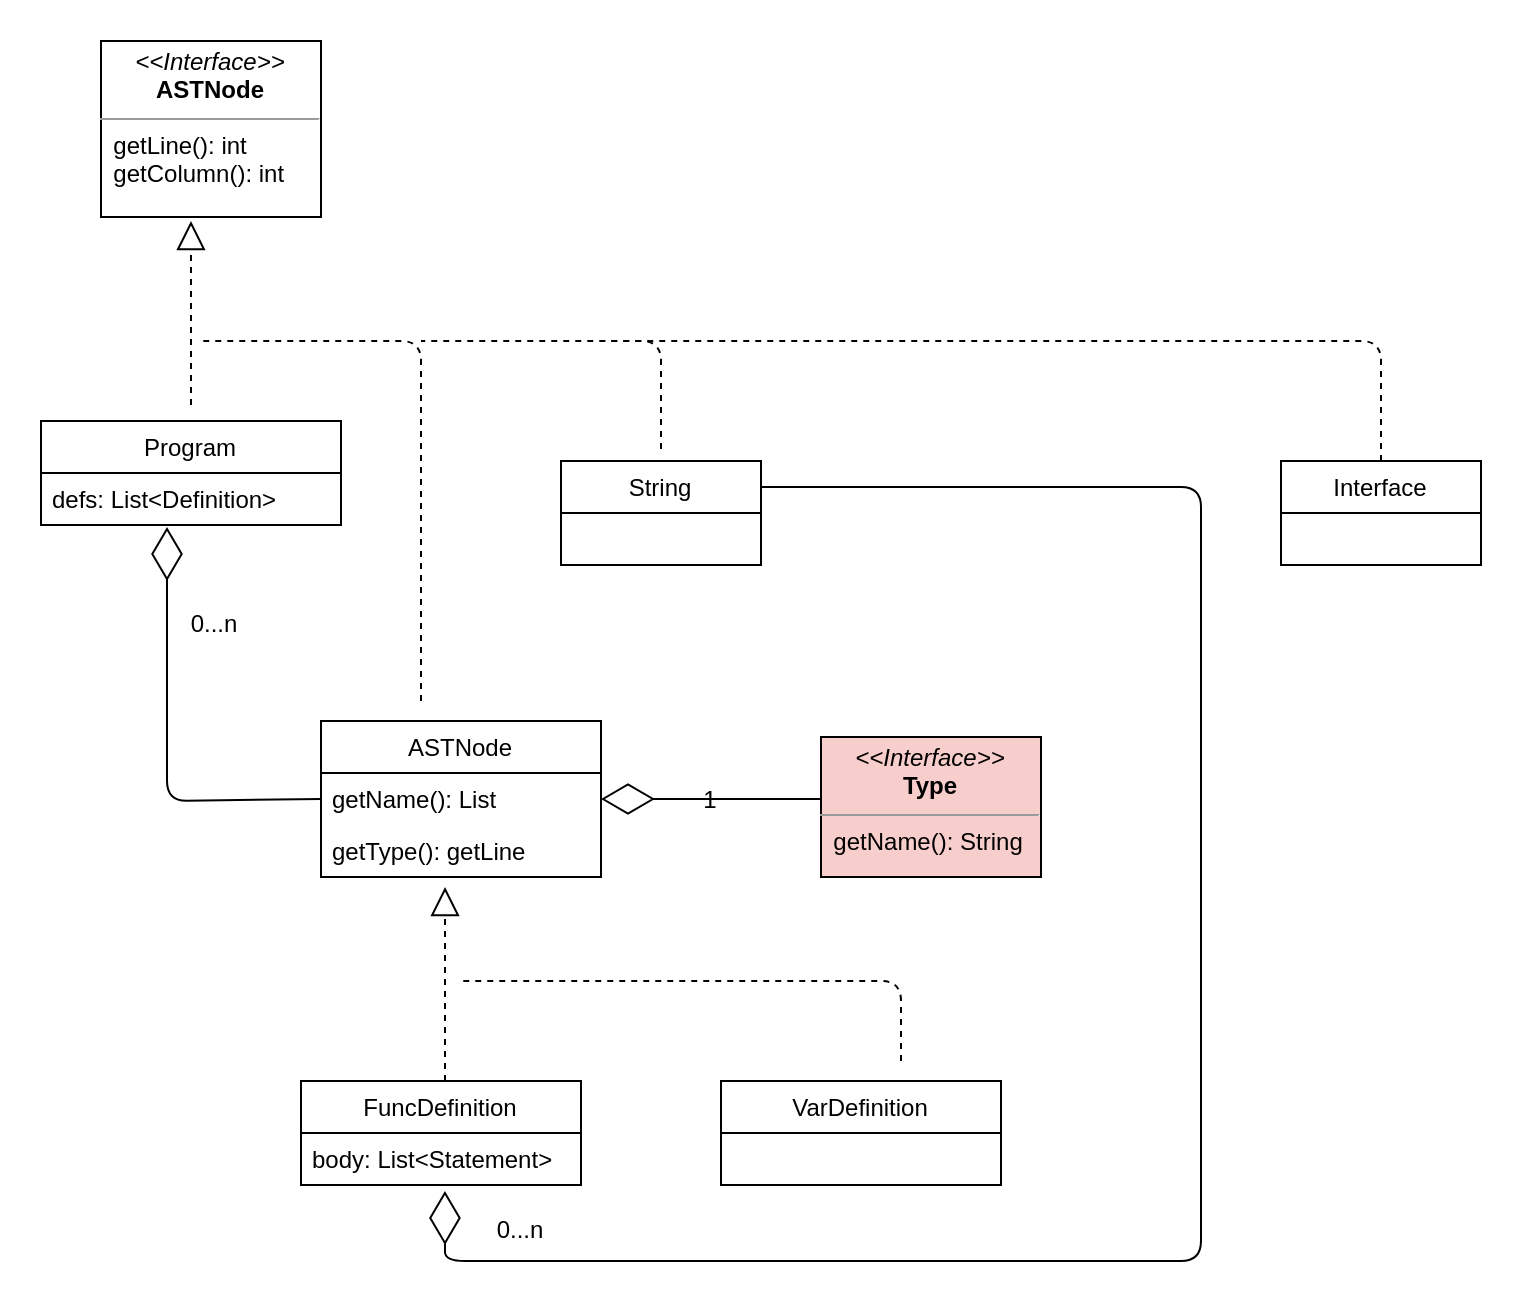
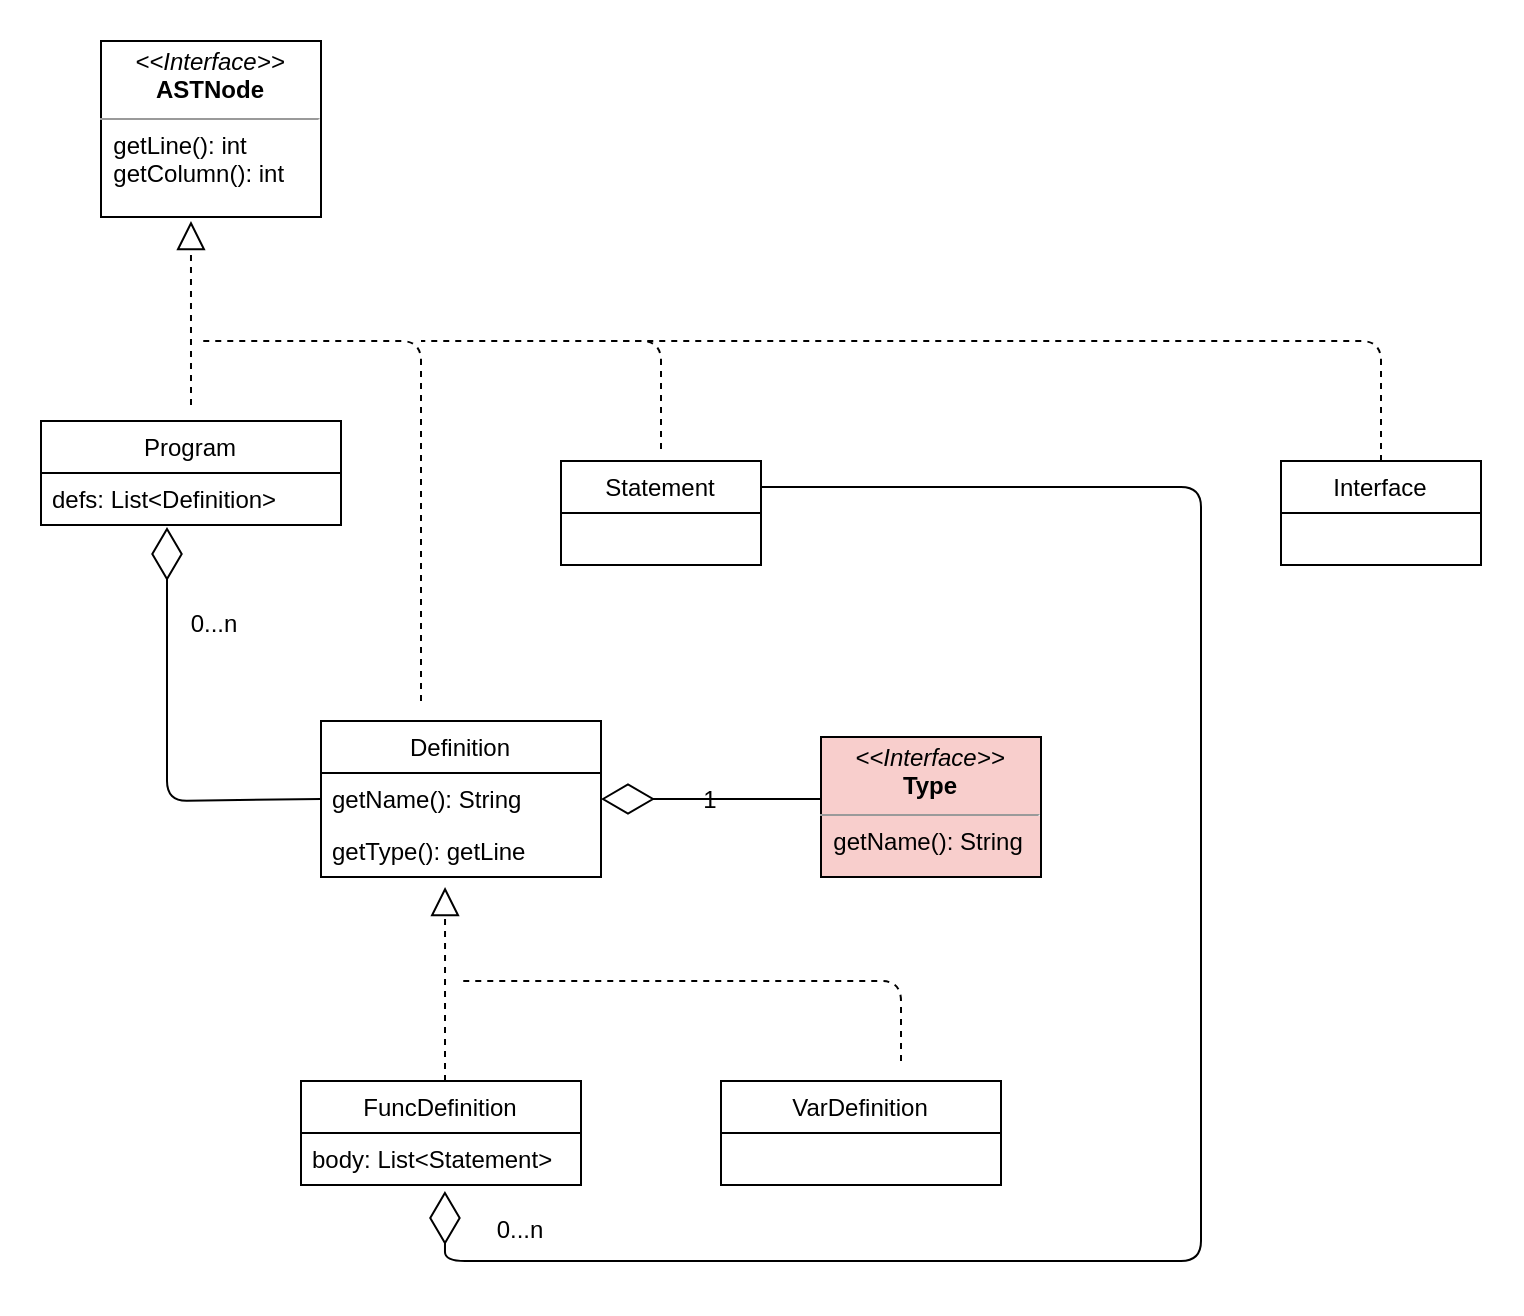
node "String": label "String" -> "Statement"
node "ASTNode": label "ASTNode" -> "Definition"
node "getName(): List": label "getName(): List" -> "getName(): String"
